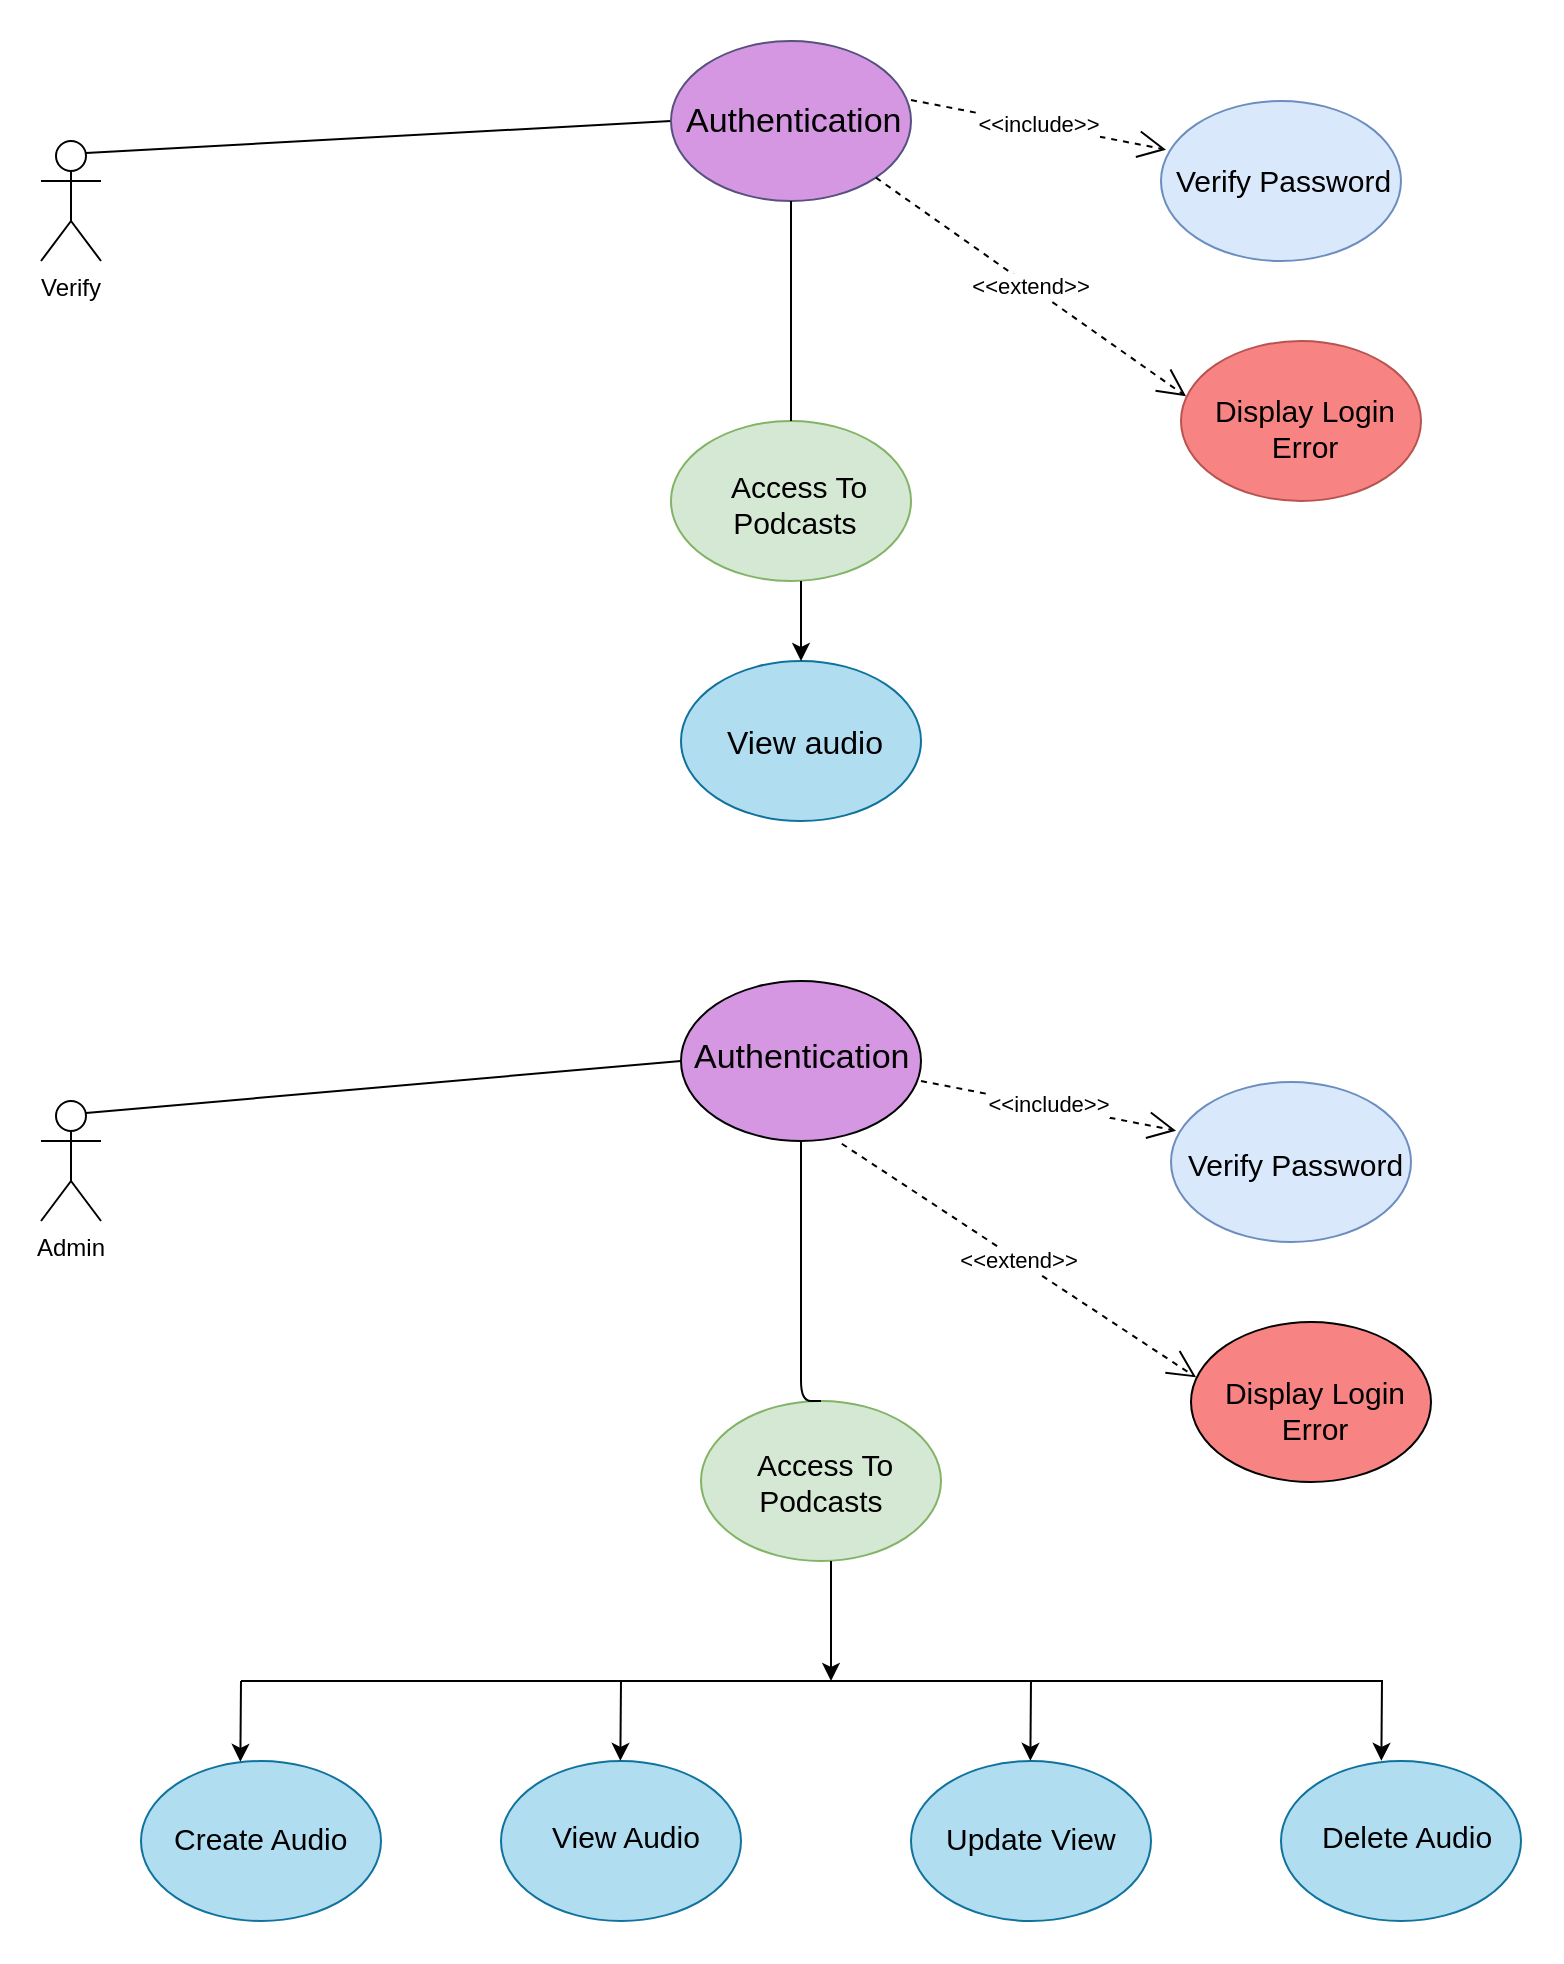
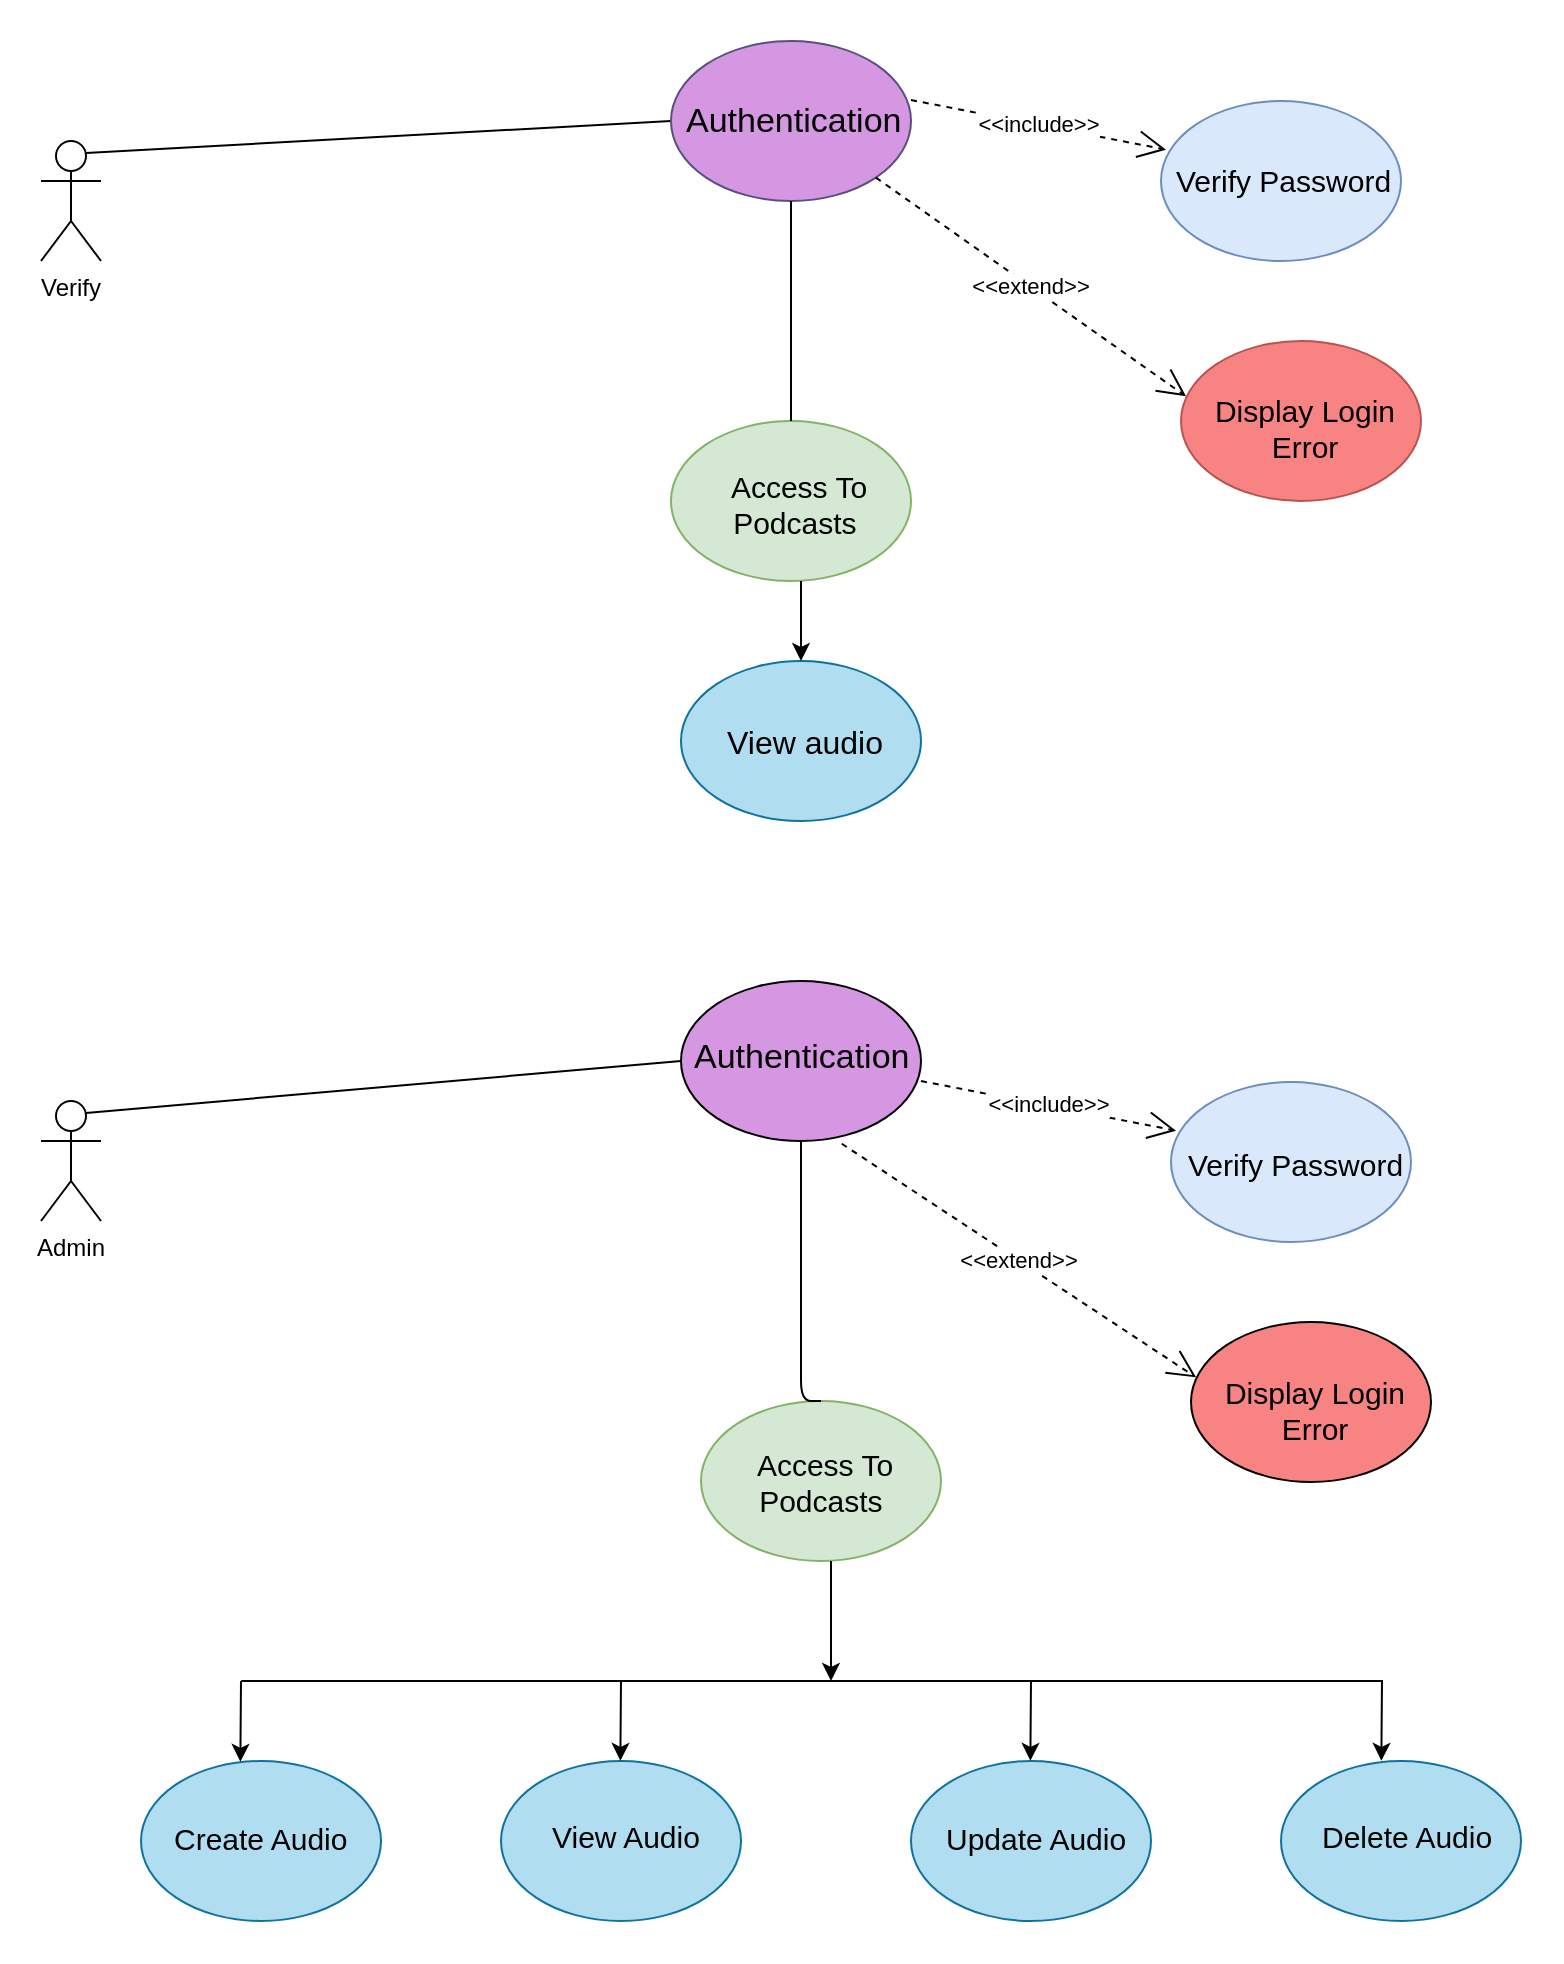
node "Update View": label "Update View" -> "Update Audio"
